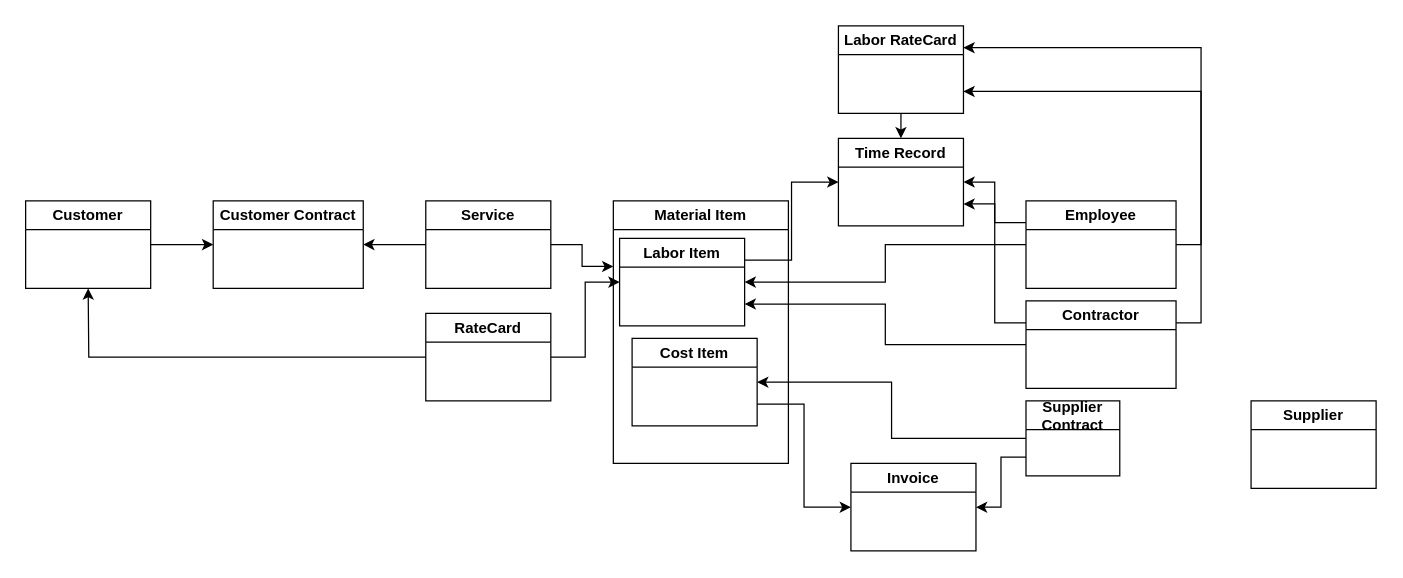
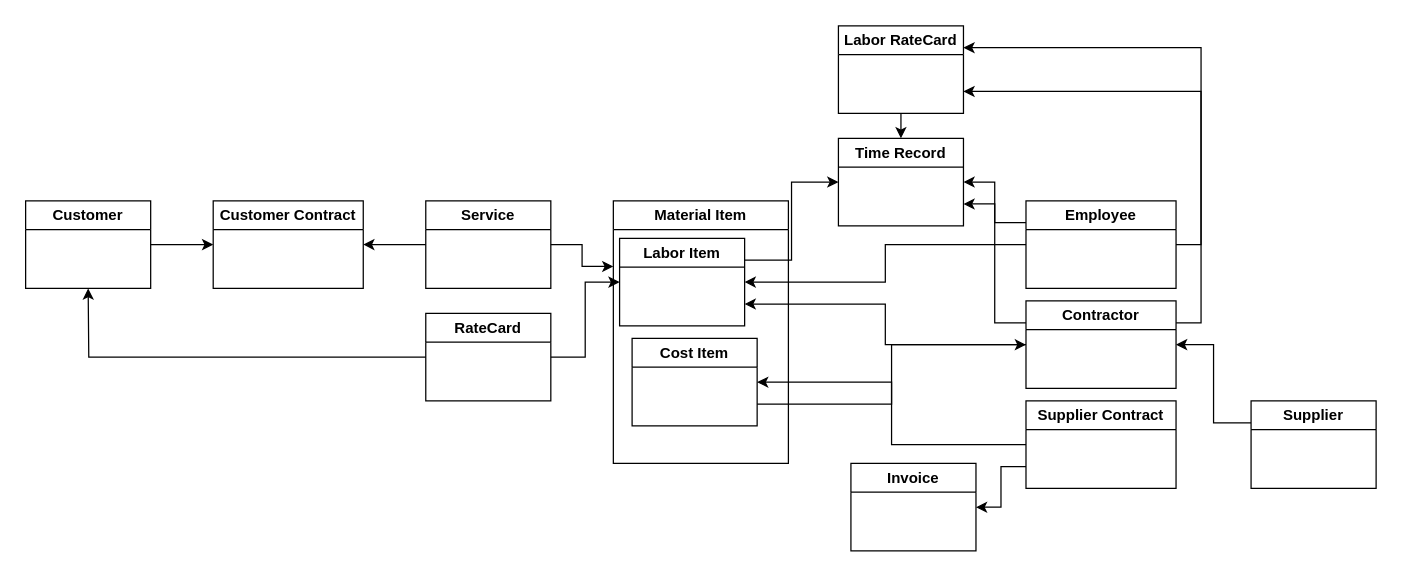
edge "Supplier" -> "Contractor": added
node "Supplier Contract": size 94x75 -> 150x88
edge "Cost Item" -> "Invoice": now "Cost Item" -> "Contractor"
